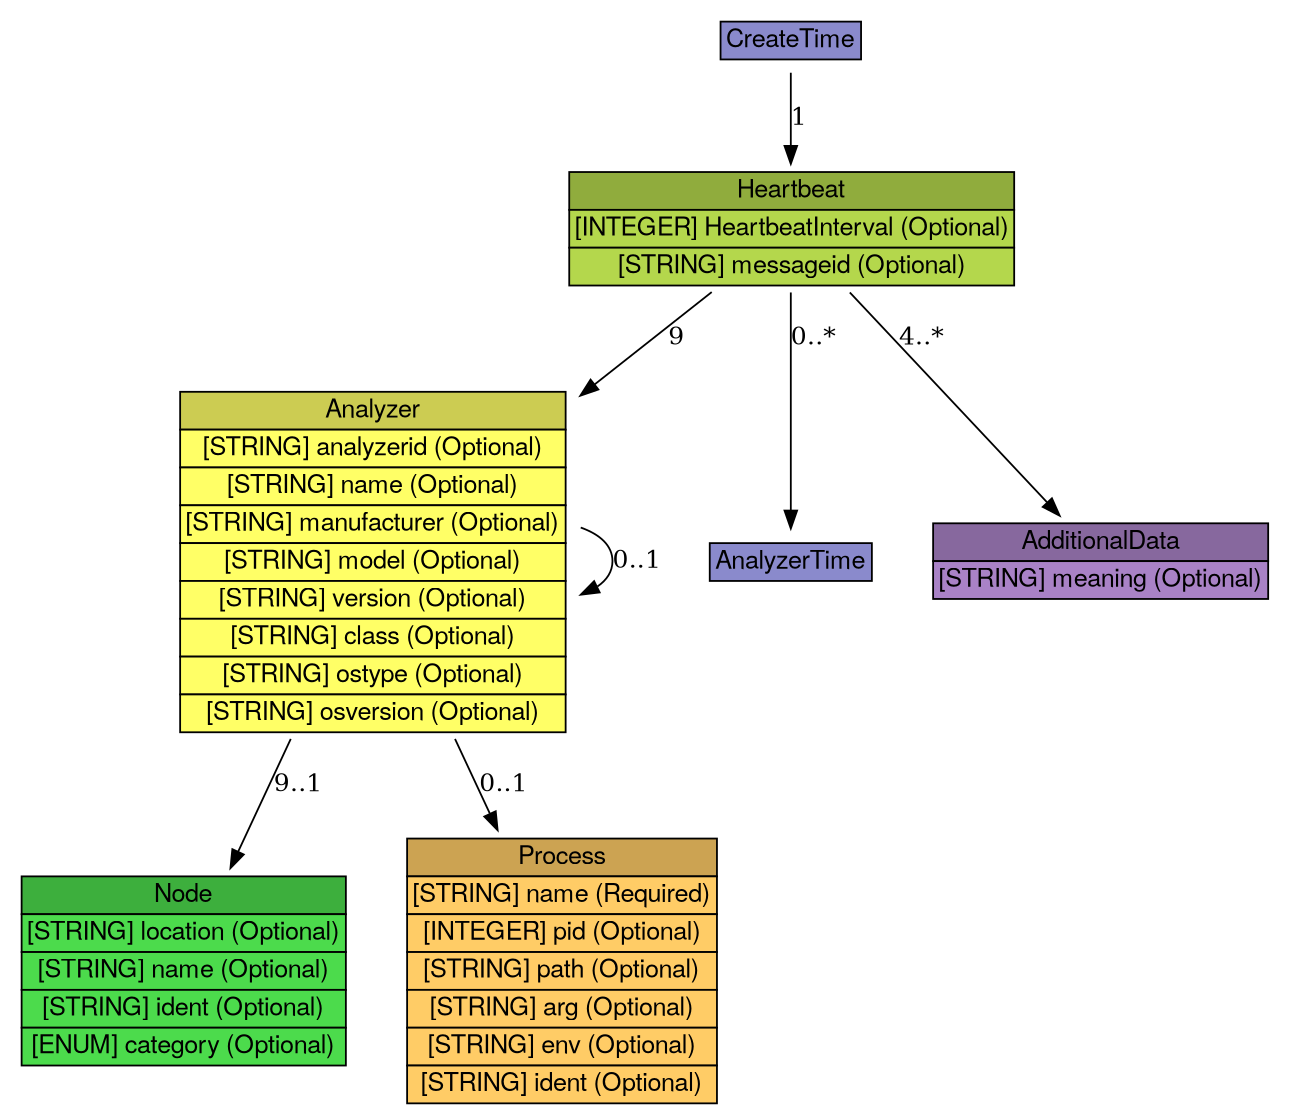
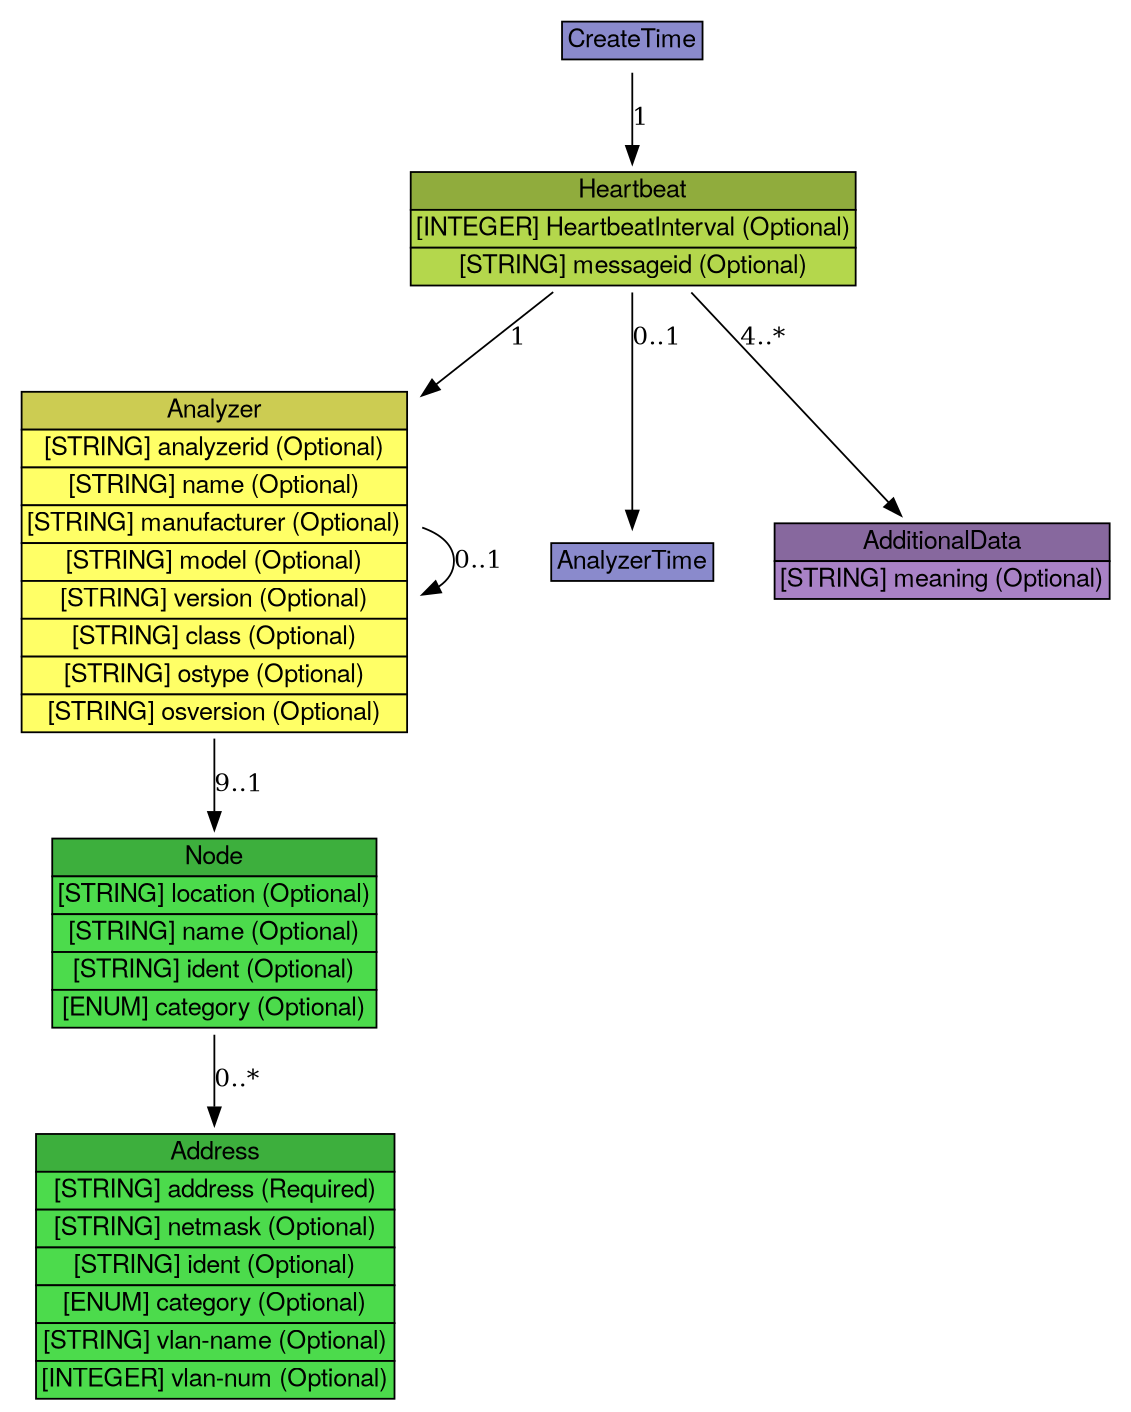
edge "Heartbeat" -> "Analyzer": label "9" -> "1"
edge "Heartbeat" -> "AnalyzerTime": label "0..*" -> "0..1"
node "Process": removed
node "Address": added
